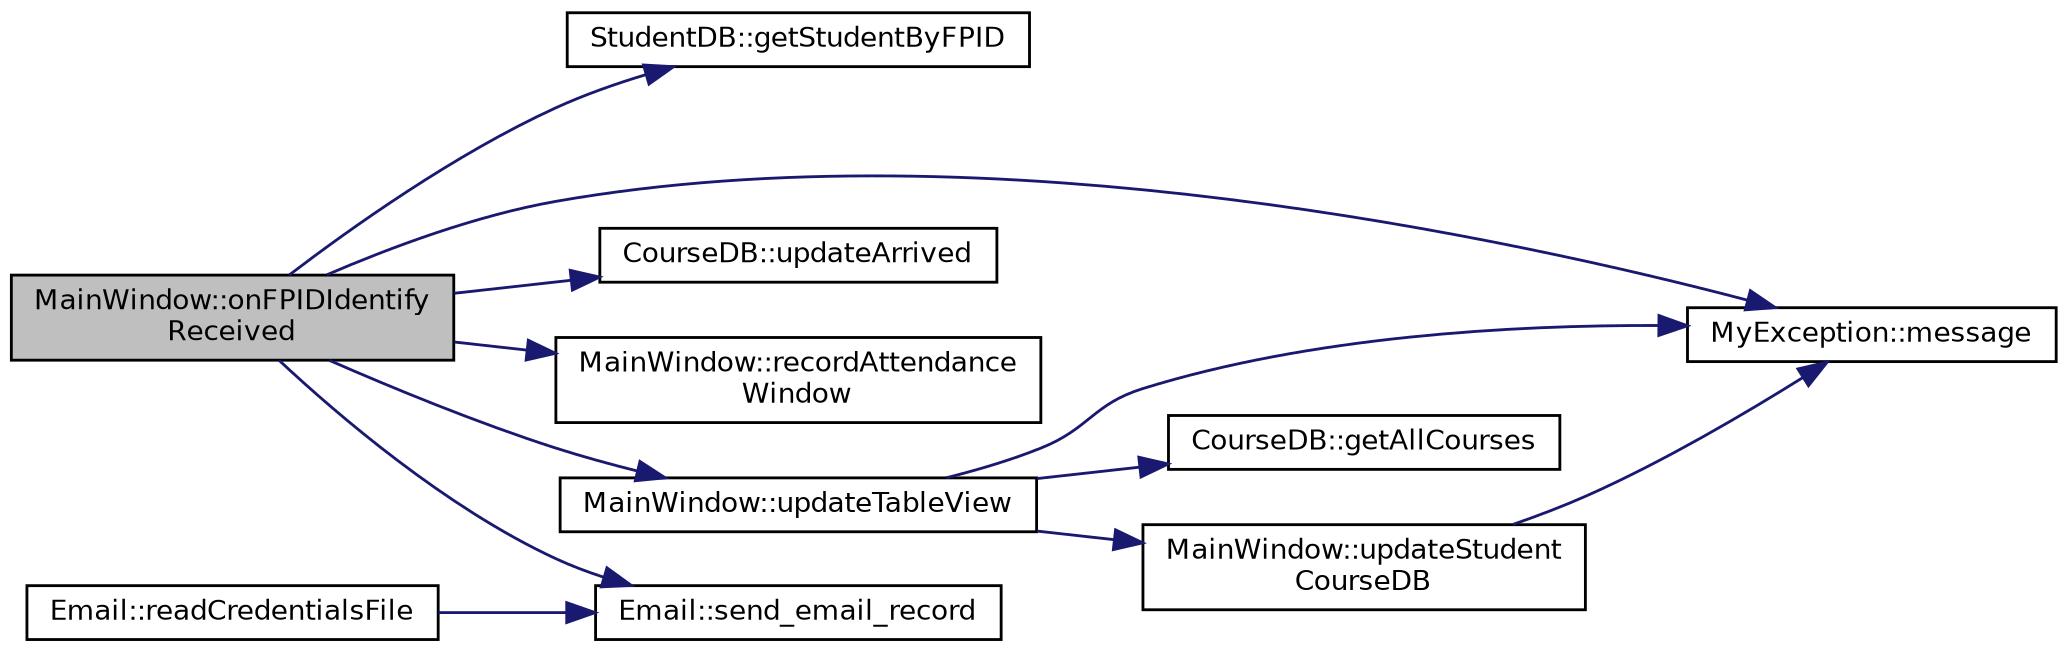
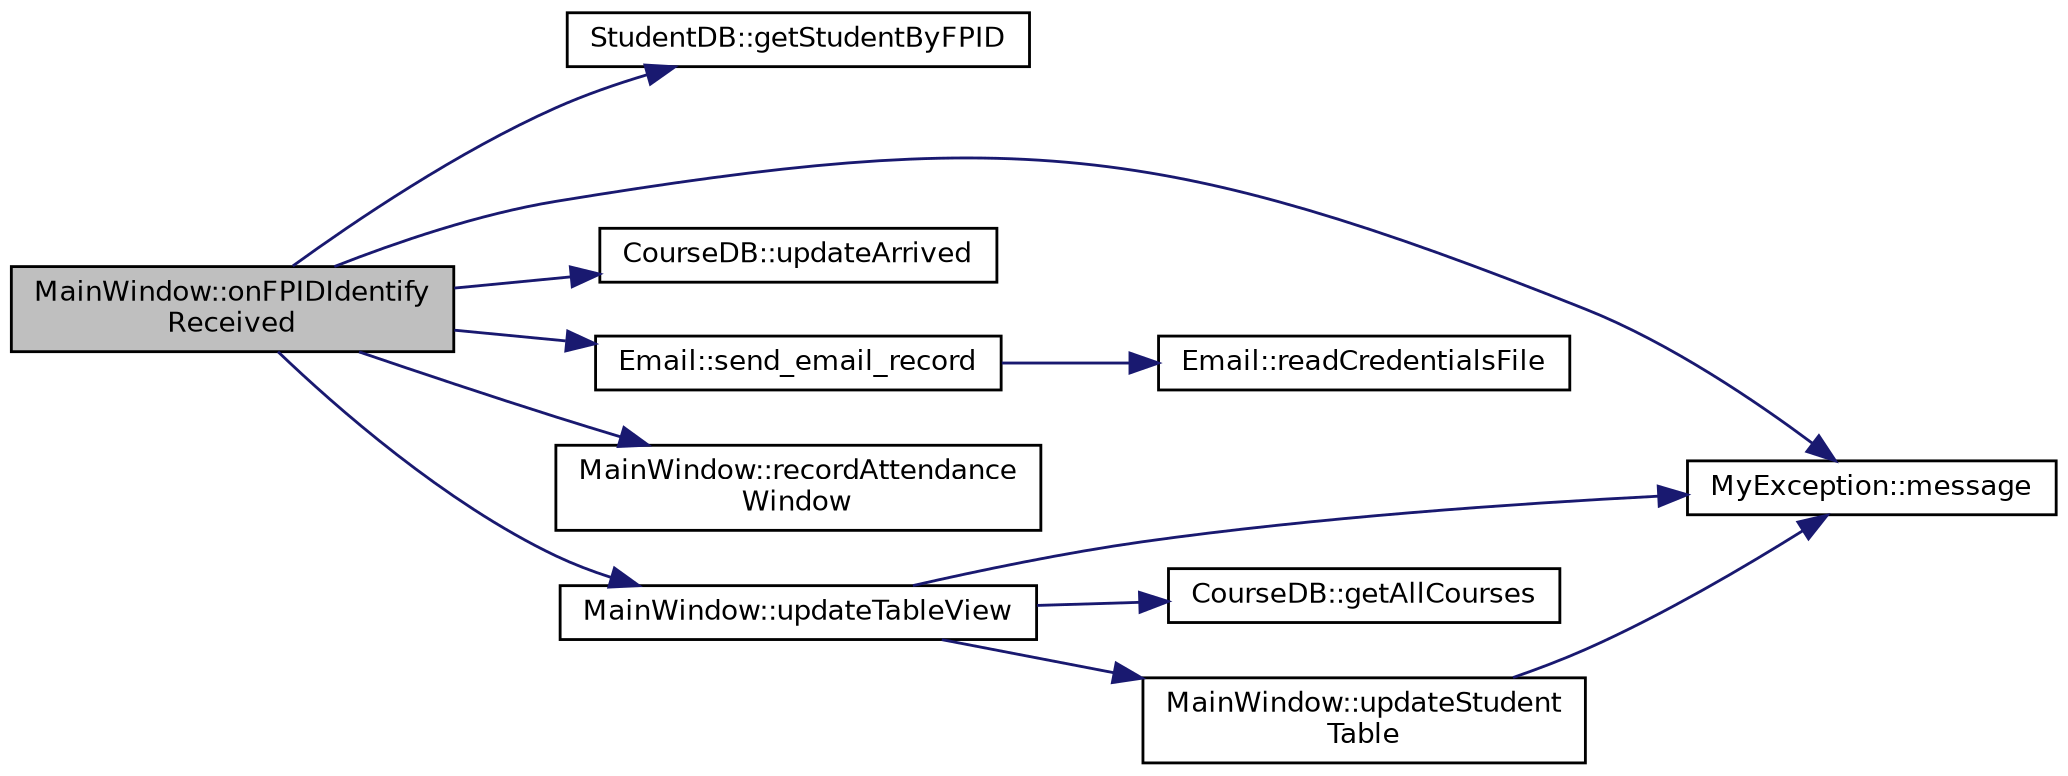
node "MainWindow::updateStudent CourseDB": label "MainWindow::updateStudent CourseDB" -> "MainWindow::updateStudent Table"
edge "Email::readCredentialsFile" -> "Email::send_email_record": reversed
